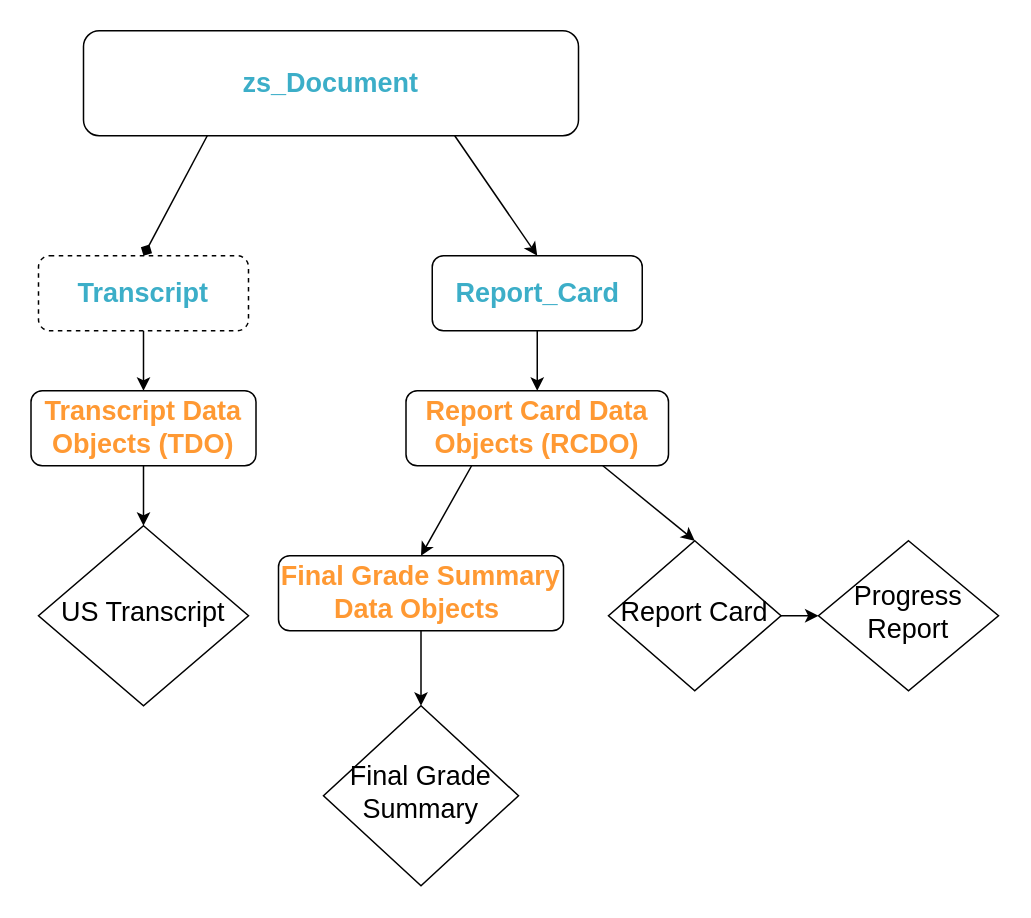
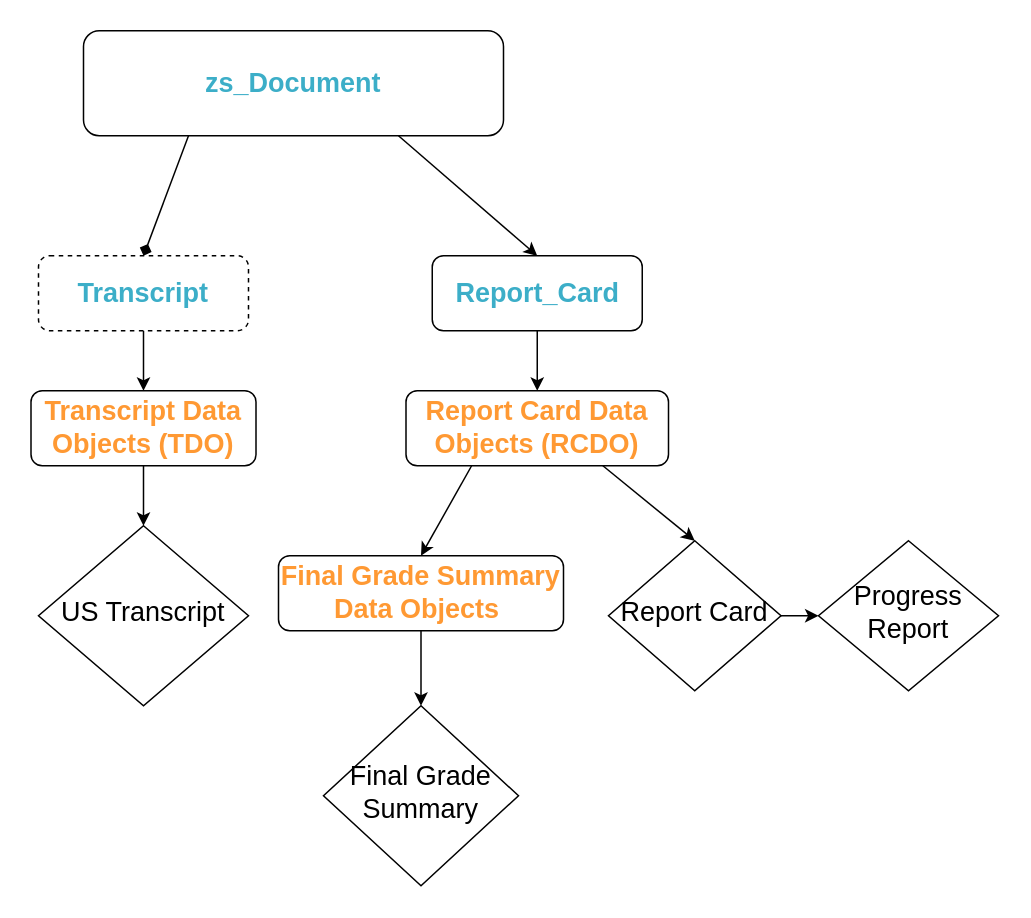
node "zs_Document": size 495x105 -> 420x105
